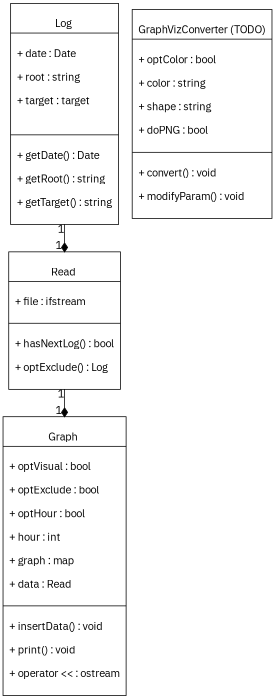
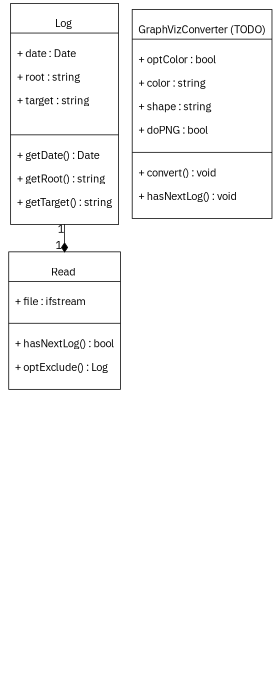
node "Log": text "+ target : target" -> "+ target : string"
node "GraphVizConverter (TODO)": text "+ modifyParam() : void" -> "+ hasNextLog() : void"
node "Graph": removed
